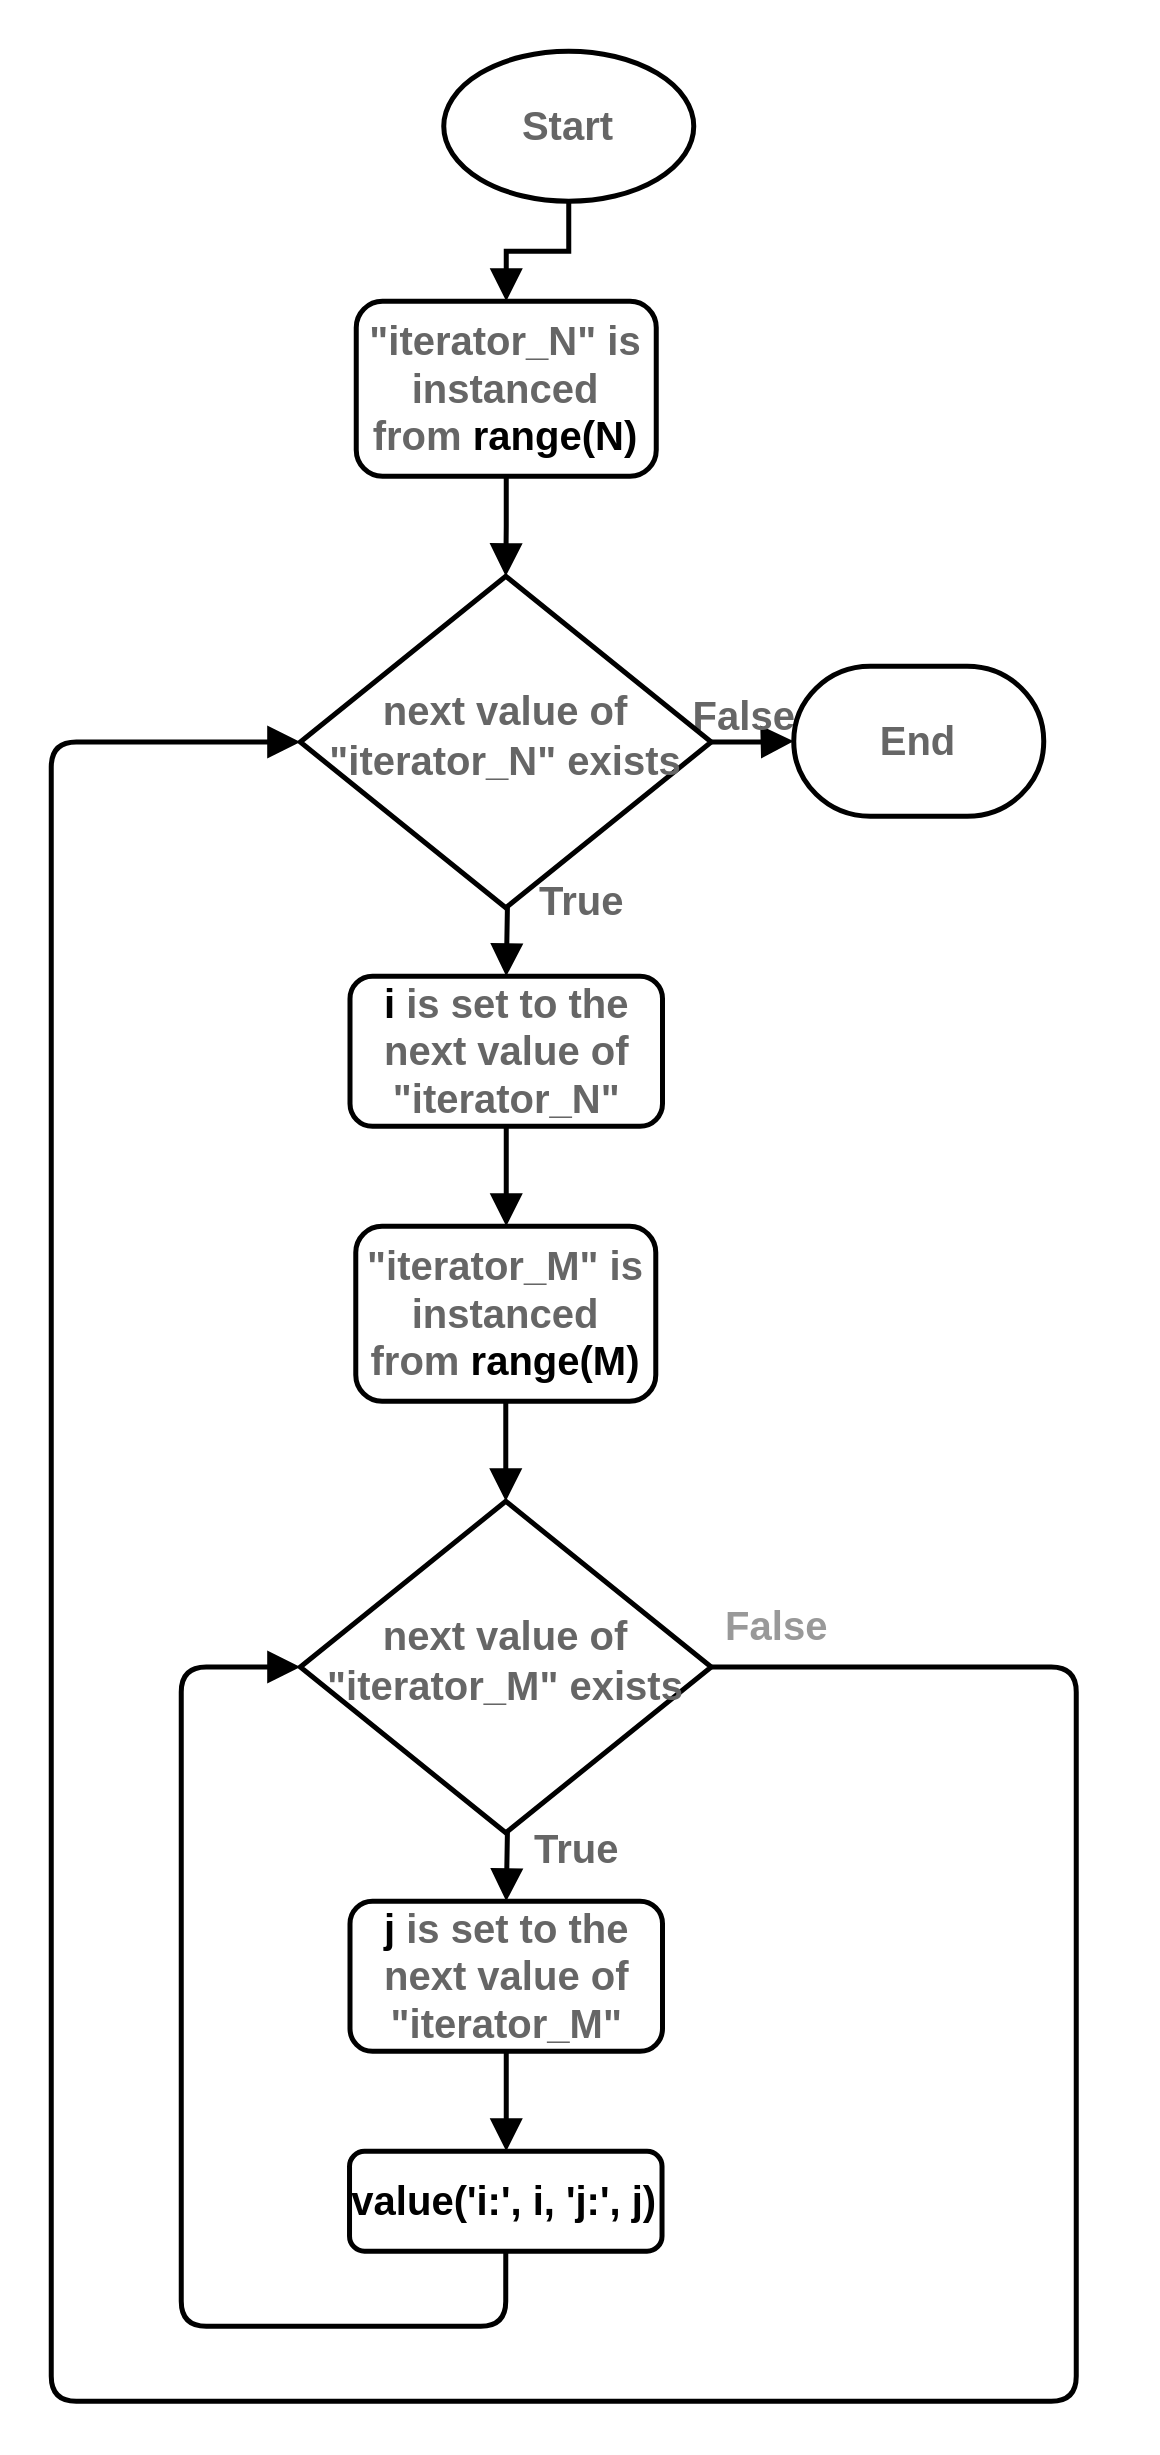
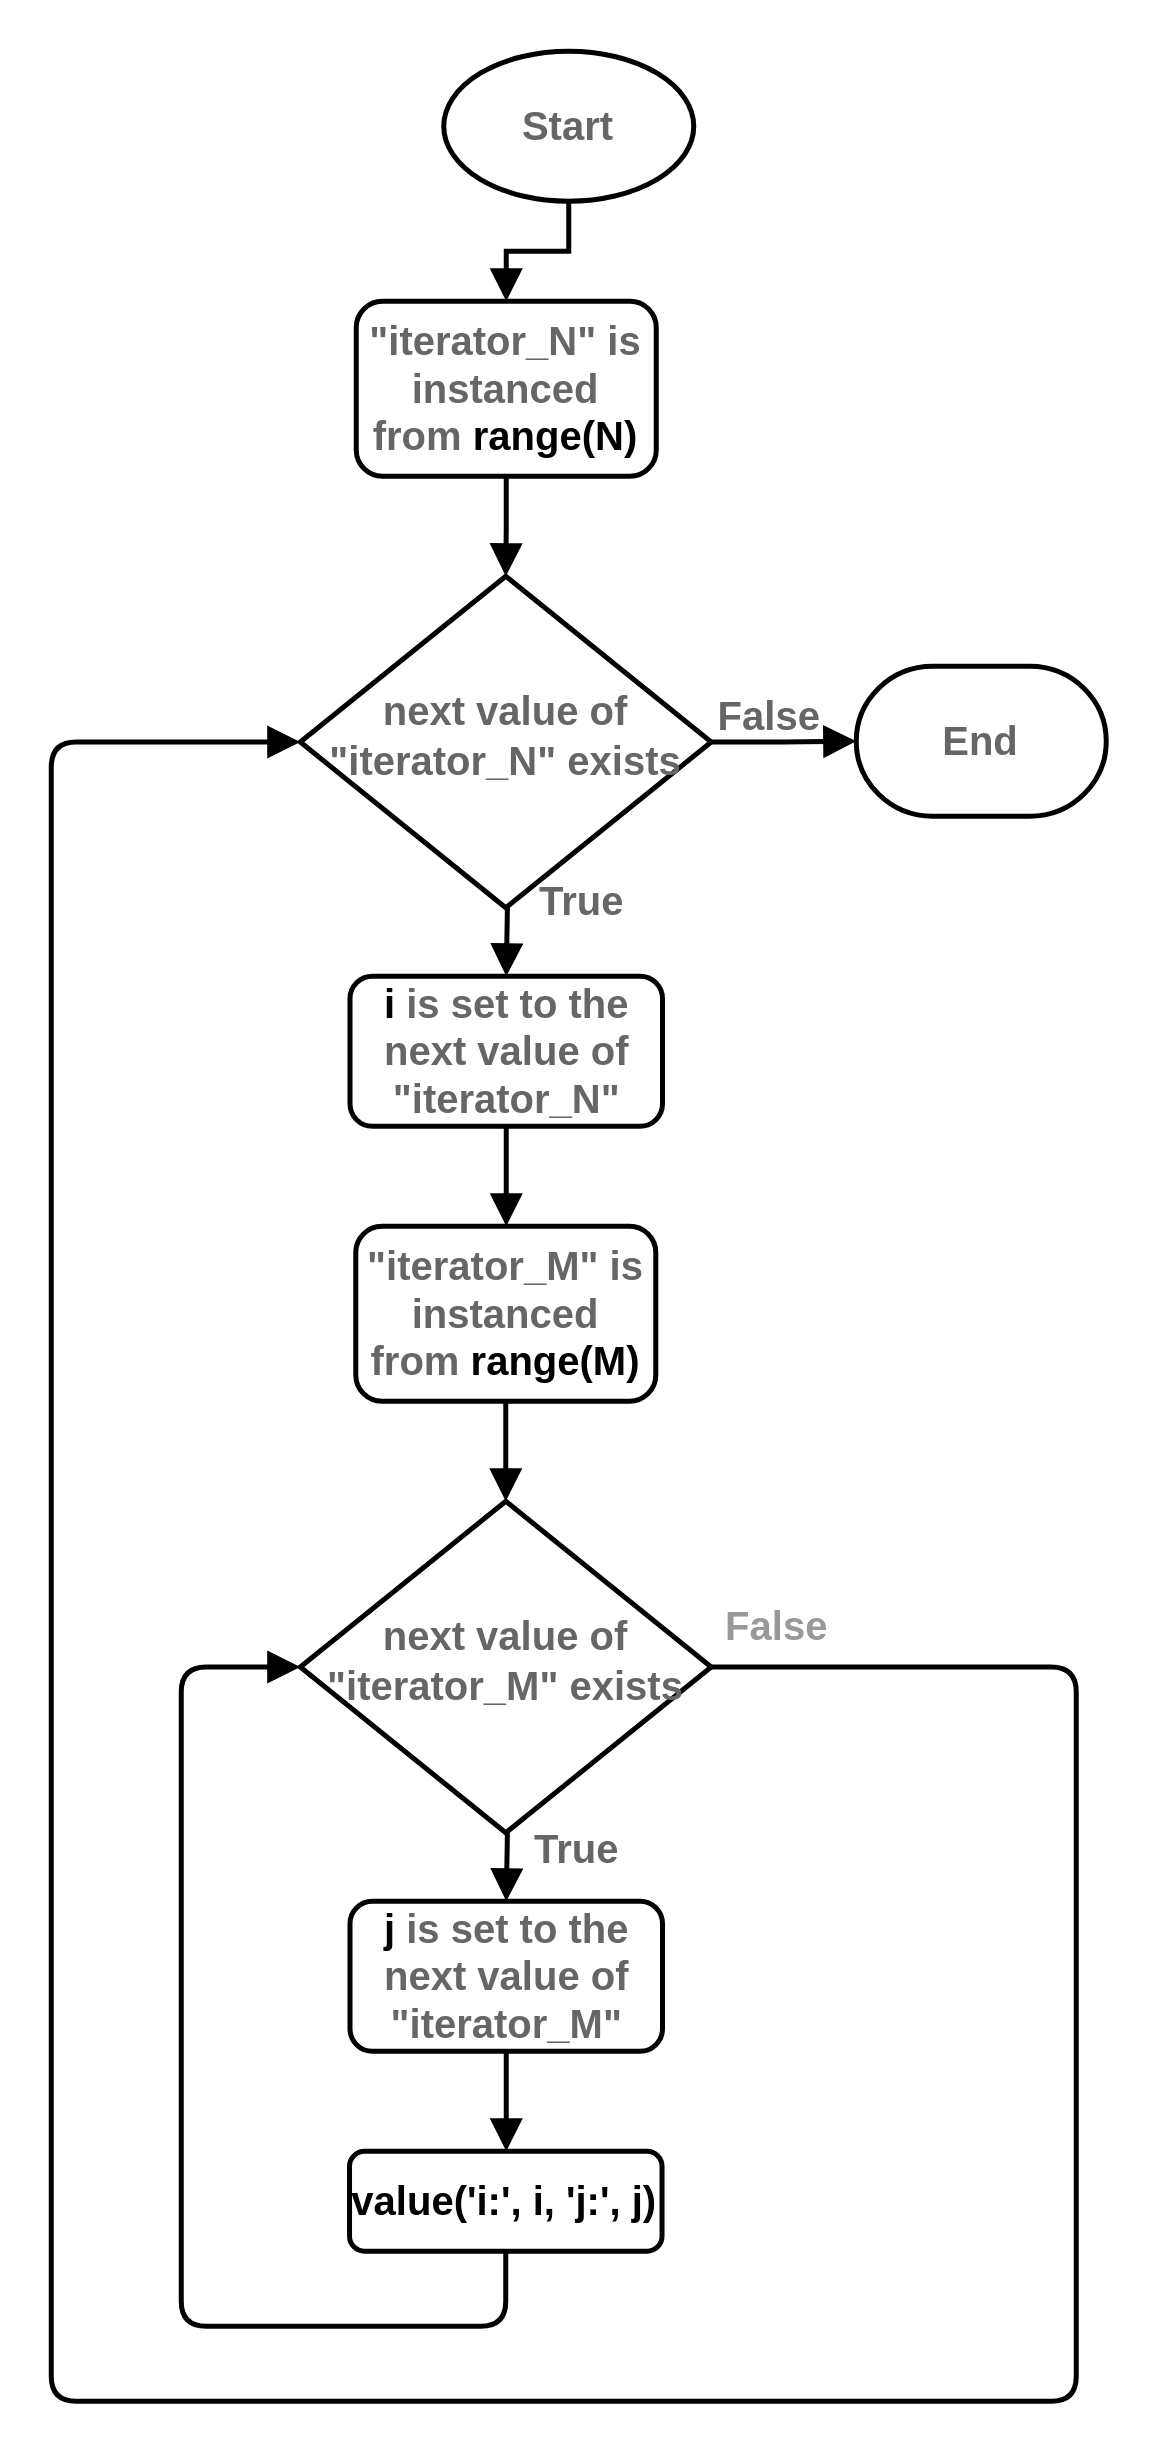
node "End": moved (919, 741) -> (981, 741)
